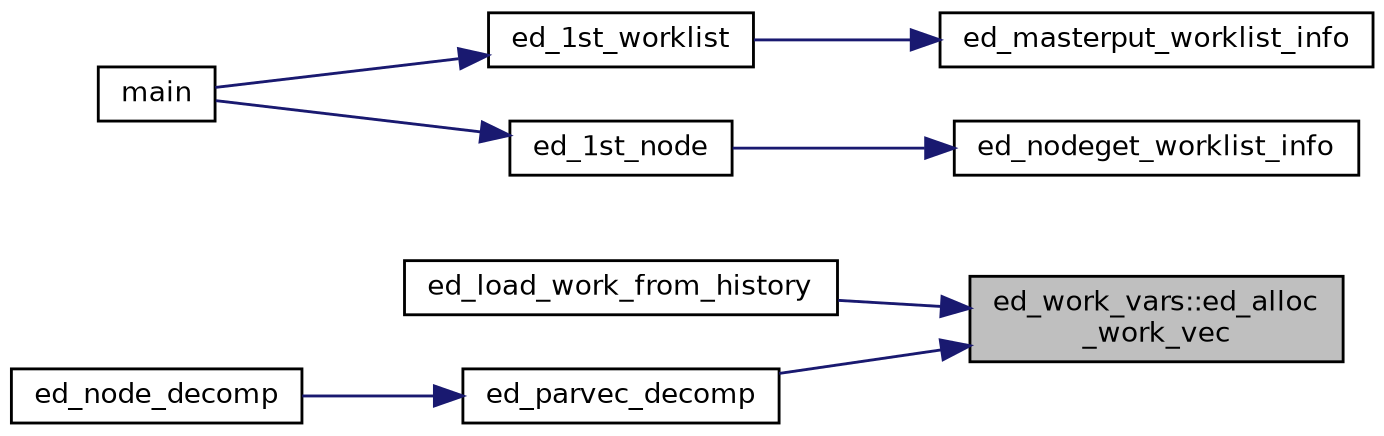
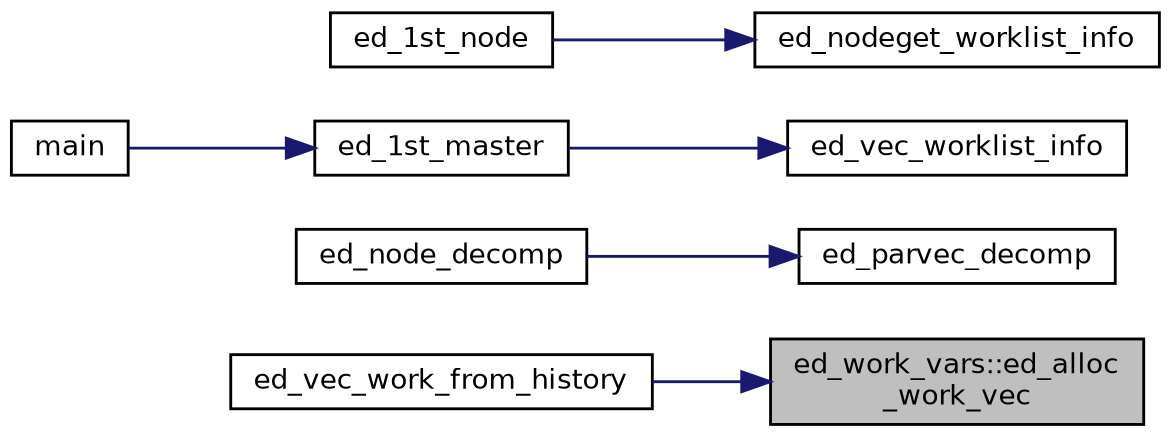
node "ed_1st_worklist": label "ed_1st_worklist" -> "ed_1st_master"
node "ed_masterput_worklist_info": label "ed_masterput_worklist_info" -> "ed_vec_worklist_info"
edge "main" -> "ed_1st_node": removed
node "ed_load_work_from_history": label "ed_load_work_from_history" -> "ed_vec_work_from_history"
edge "ed_parvec_decomp" -> "ed_work_vars::ed_alloc _work_vec": removed
